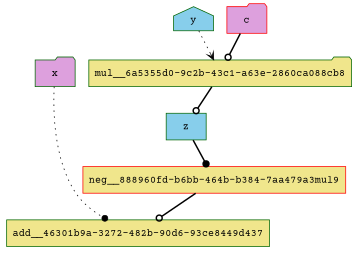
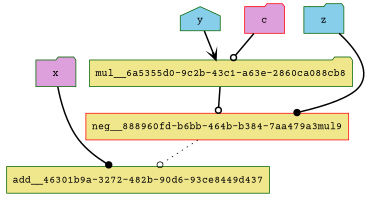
edge "y" -> "mul__6a5355d0-9c2b-43c1-a63e-2860ca088cb8": style dotted -> bold
edge "mul__6a5355d0-9c2b-43c1-a63e-2860ca088cb8" -> "z": now "mul__6a5355d0-9c2b-43c1-a63e-2860ca088cb8" -> "neg__888960fd-b6bb-464b-b384-7aa479a3mul9"
node "z": shape box -> folder
edge "x" -> "add__46301b9a-3272-482b-90d6-93ce8449d437": style dotted -> bold
edge "neg__888960fd-b6bb-464b-b384-7aa479a3mul9" -> "add__46301b9a-3272-482b-90d6-93ce8449d437": style bold -> dotted
